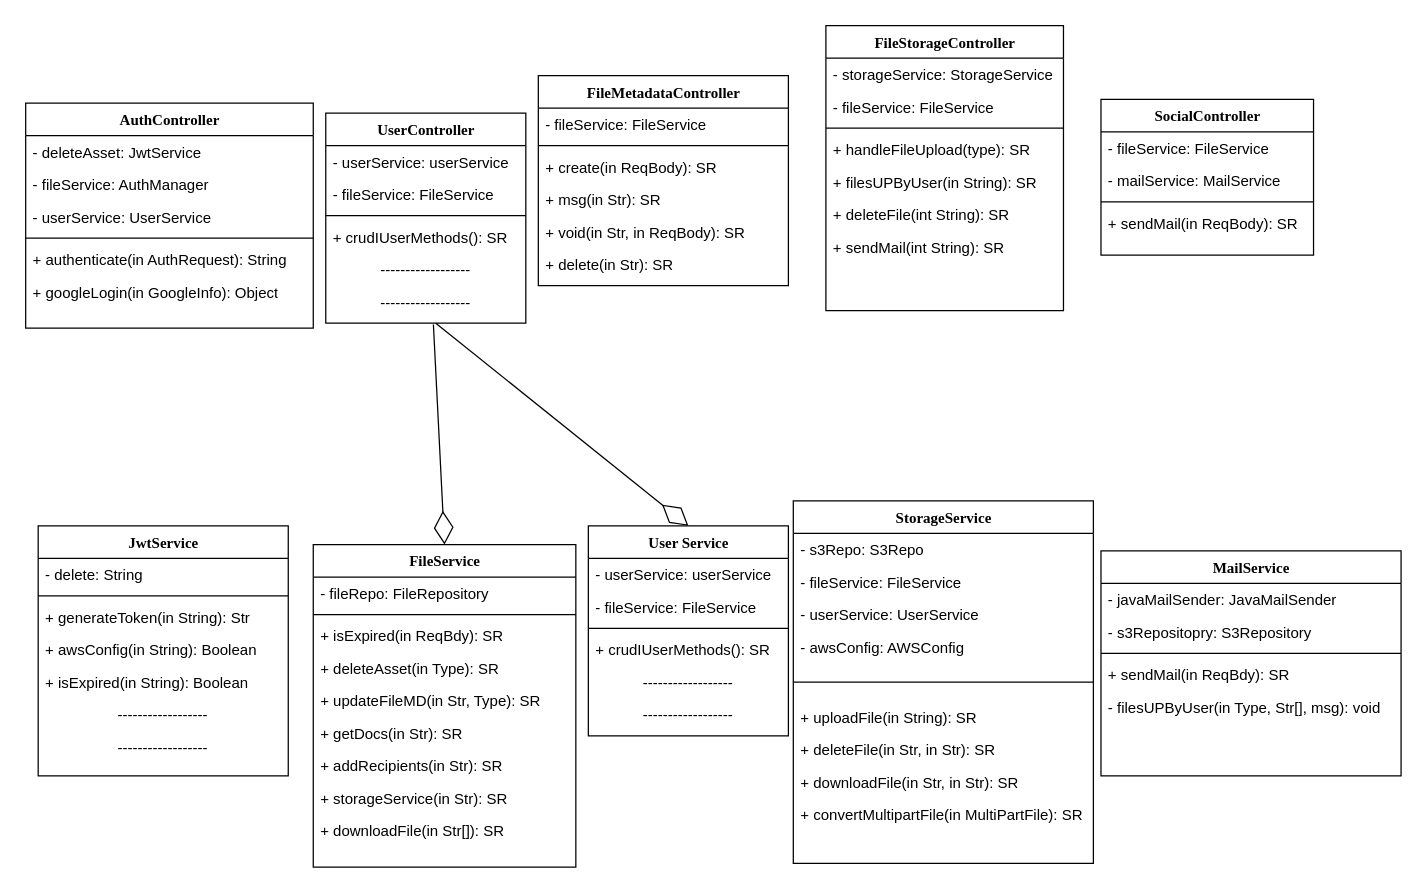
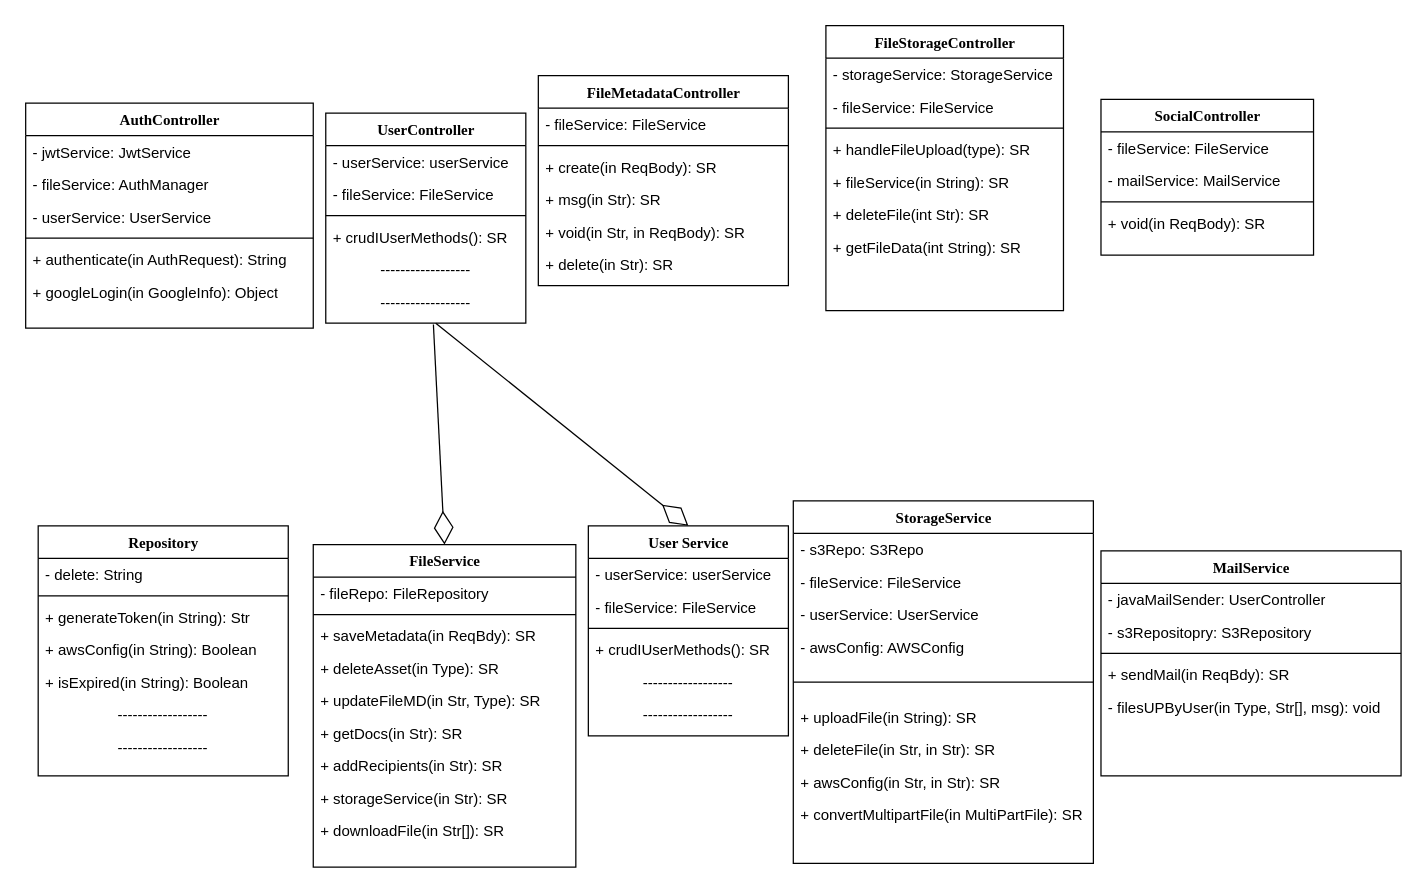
node "- deleteAsset: JwtService": label "- deleteAsset: JwtService" -> "- jwtService: JwtService"
node "+ filesUPByUser(in String): SR": label "+ filesUPByUser(in String): SR" -> "+ fileService(in String): SR"
node "+ deleteFile(int String): SR": label "+ deleteFile(int String): SR" -> "+ deleteFile(int Str): SR"
node "+ sendMail(in ReqBody): SR": label "+ sendMail(in ReqBody): SR" -> "+ void(in ReqBody): SR"
node "+ sendMail(int String): SR": label "+ sendMail(int String): SR" -> "+ getFileData(int String): SR"
node "JwtService": label "JwtService" -> "Repository"
node "- javaMailSender: JavaMailSender": label "- javaMailSender: JavaMailSender" -> "- javaMailSender: UserController"
node "+ isExpired(in ReqBdy): SR": label "+ isExpired(in ReqBdy): SR" -> "+ saveMetadata(in ReqBdy): SR"
node "+ downloadFile(in Str, in Str): SR": label "+ downloadFile(in Str, in Str): SR" -> "+ awsConfig(in Str, in Str): SR"
